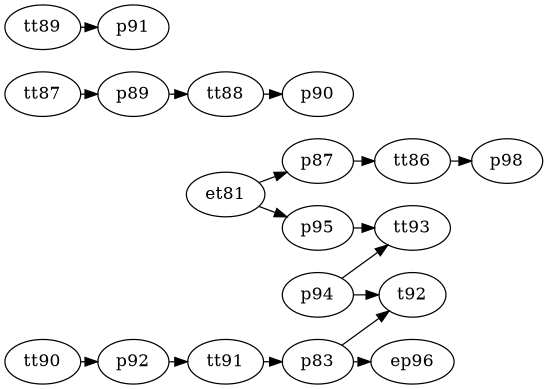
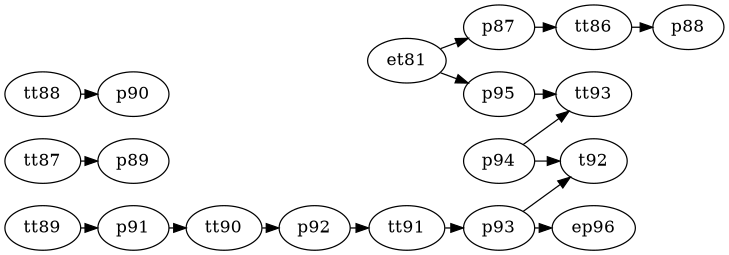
edge "p89" -> "tt88": removed
node "p98": label "p98" -> "p88"
edge "p91" -> "tt90": added
node "p83": label "p83" -> "p93"
